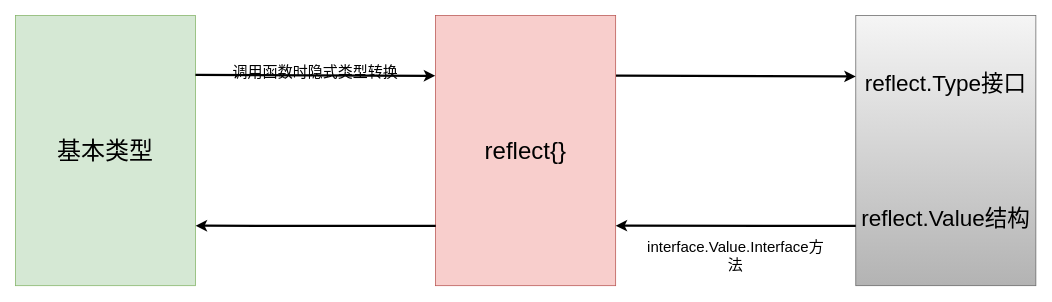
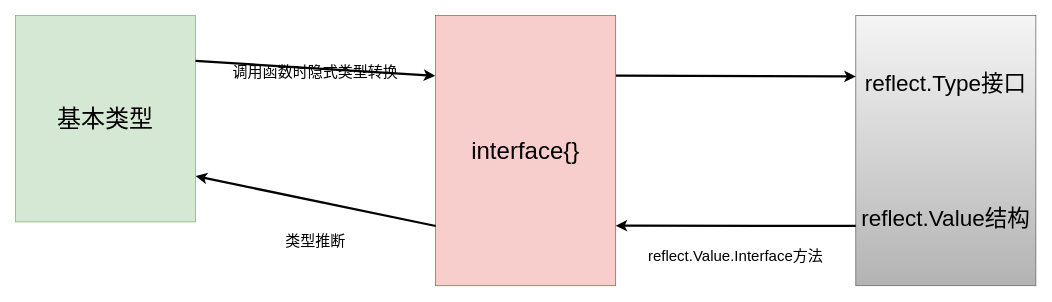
node "基本类型": size 180x270 -> 180x206
node "reflect{}": label "reflect{}" -> "interface{}"
node "类型推断": added
node "interface.Value.Interface方法": label "interface.Value.Interface方法" -> "reflect.Value.Interface方法"
